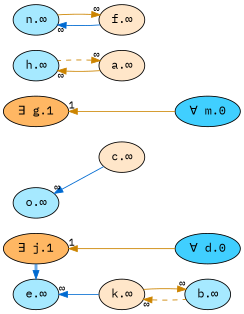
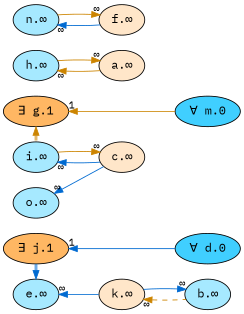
edge "h.∞" -> "a.∞": style dashed -> solid
node "i.∞": added
edge "∀ d.0" -> "∃ j.1": color #cc8400 -> #006ad1
edge "k.∞" -> "b.∞": color #cc8400 -> #006ad1
